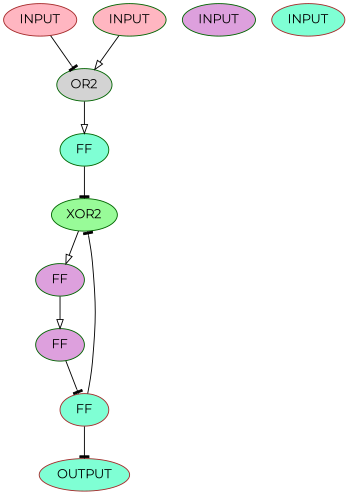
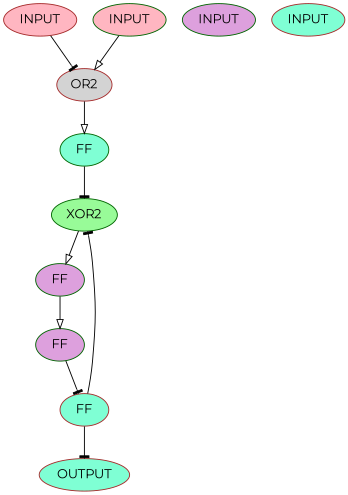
node "OR2": color darkgreen -> brown
